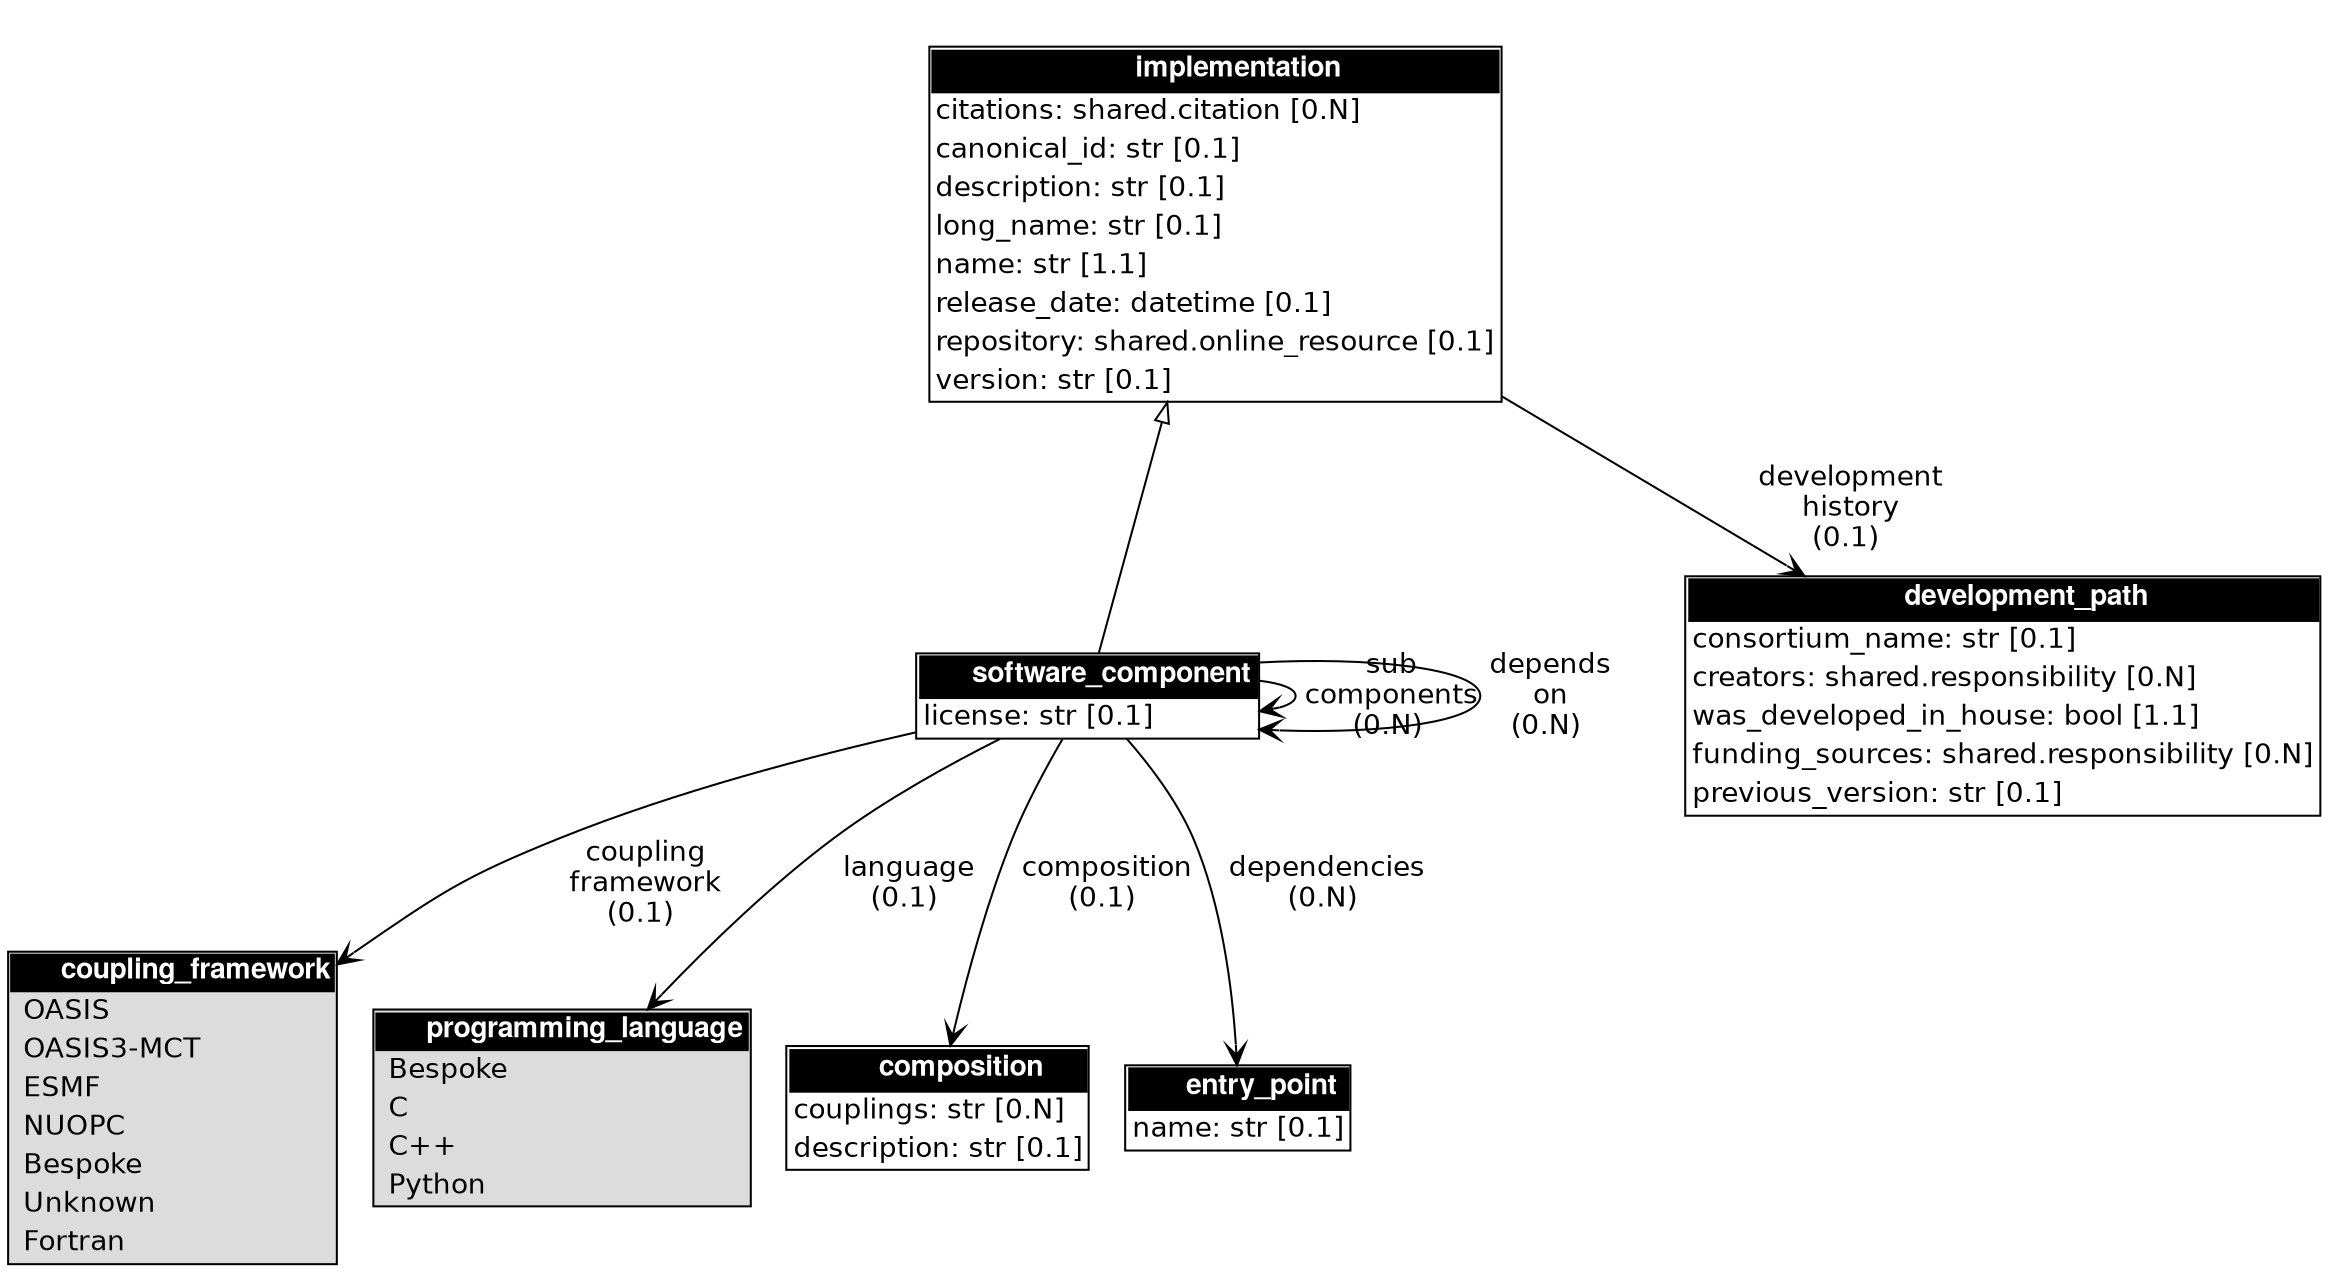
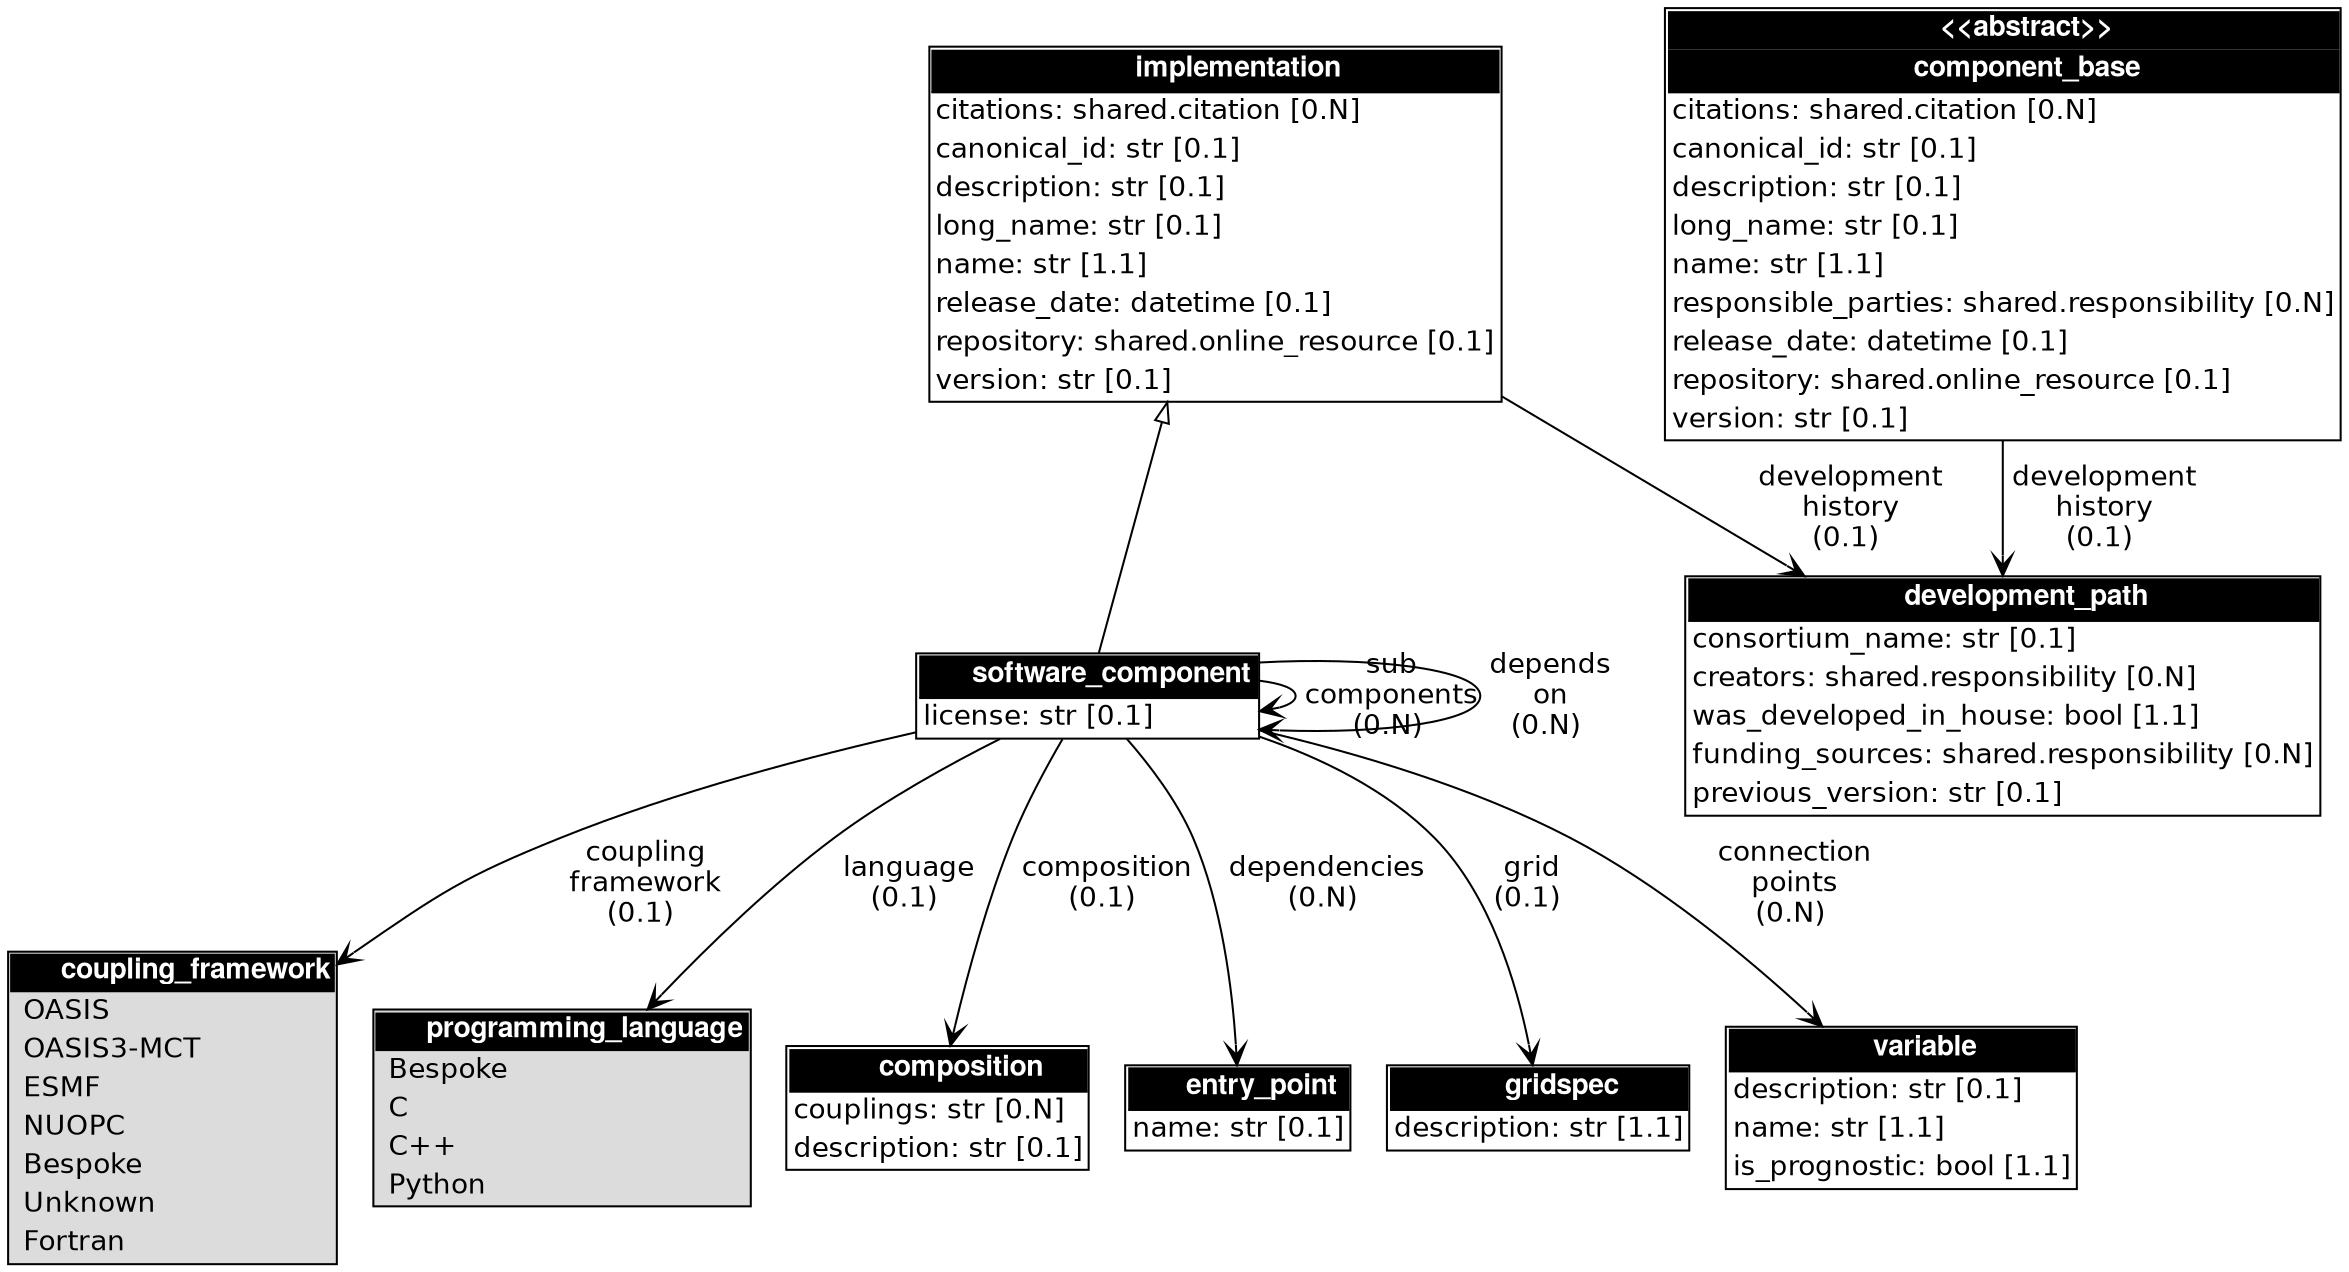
node "component_base": added
node "gridspec": added
node "variable": added
